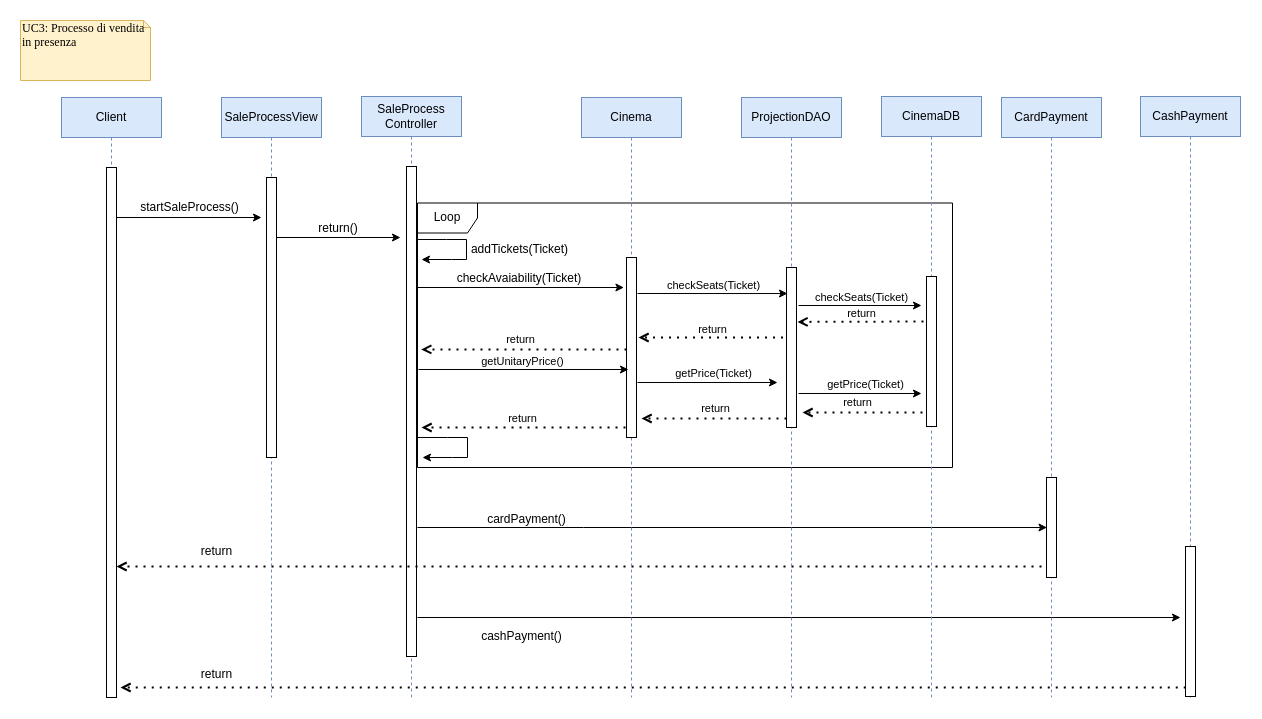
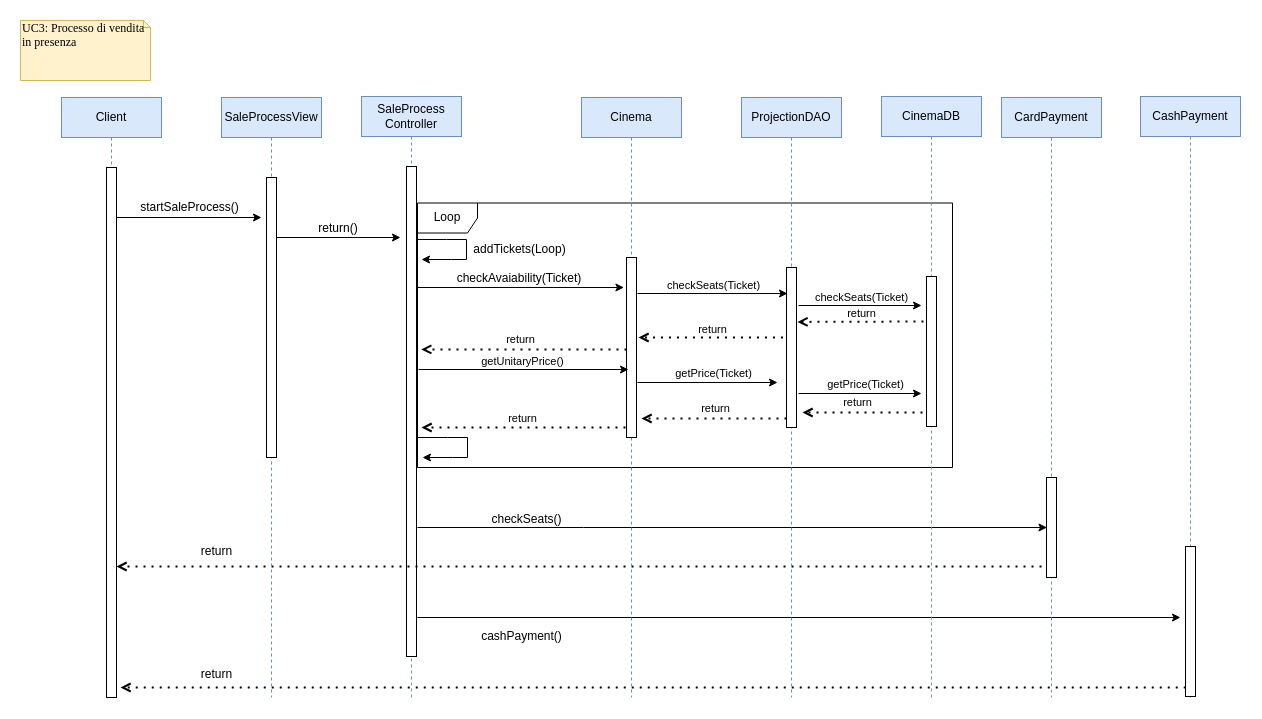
node "addTickets(Ticket)": label "addTickets(Ticket)" -> "addTickets(Loop)"
node "cardPayment()": label "cardPayment()" -> "checkSeats()"
